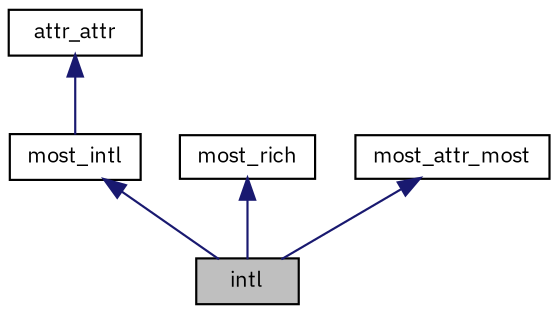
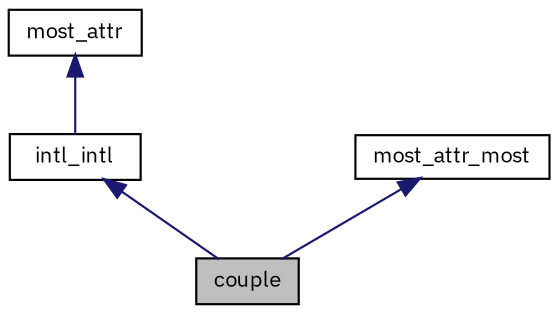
node "attr_attr": label "attr_attr" -> "most_attr"
node "most_intl": label "most_intl" -> "intl_intl"
node "most_rich": removed
node "intl": label "intl" -> "couple"
